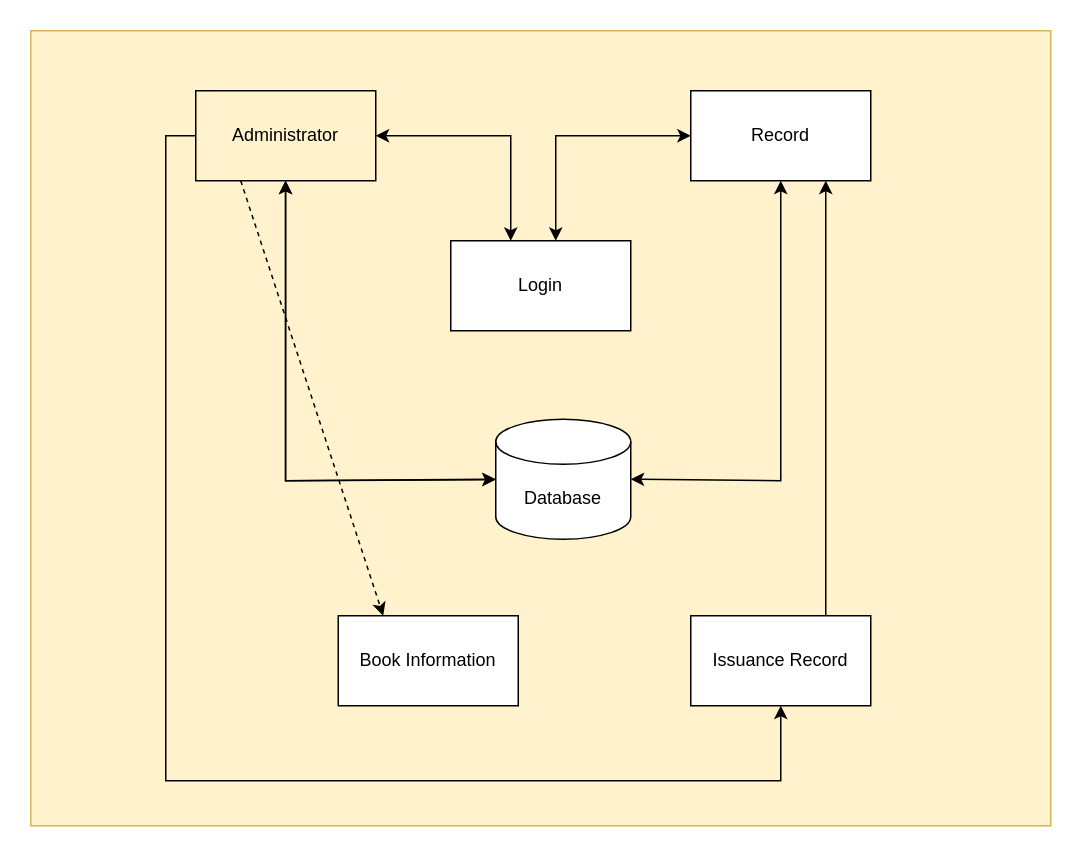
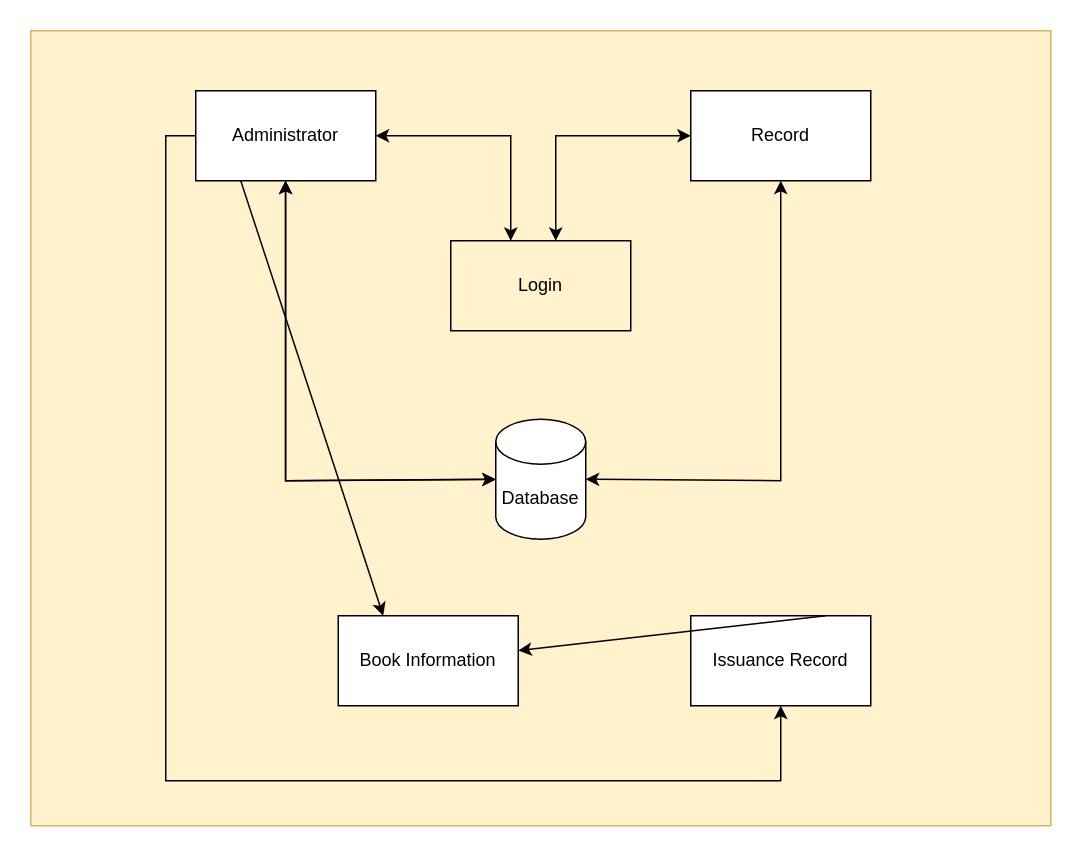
node "Administrator": fillcolor #fff2cc -> #ffffff
node "Login": fillcolor #ffffff -> #fff2cc
edge "Issuance Record" -> "Record": now "Issuance Record" -> "Book Information"
edge "Administrator" -> "Book Information": style dashed -> solid
node "Database": size 135x120 -> 90x120
